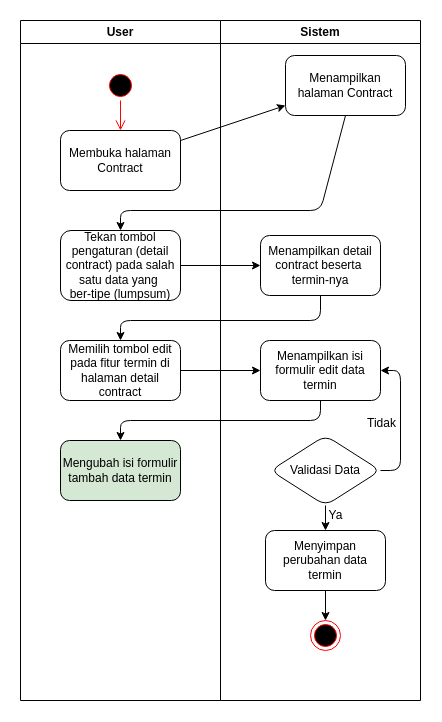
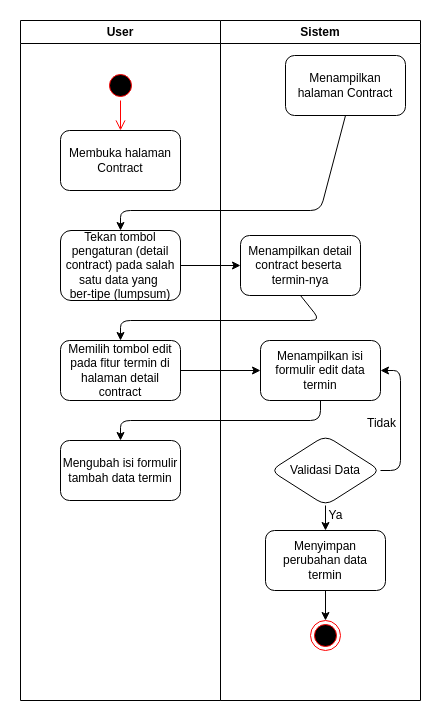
edge "Membuka halaman Contract" -> "Menampilkan halaman Contract": removed
node "Menampilkan detail contract beserta termin-nya": moved (321, 266) -> (301, 266)
node "Mengubah isi formulir tambah data termin": fillcolor #d5e8d4 -> #ffffff
